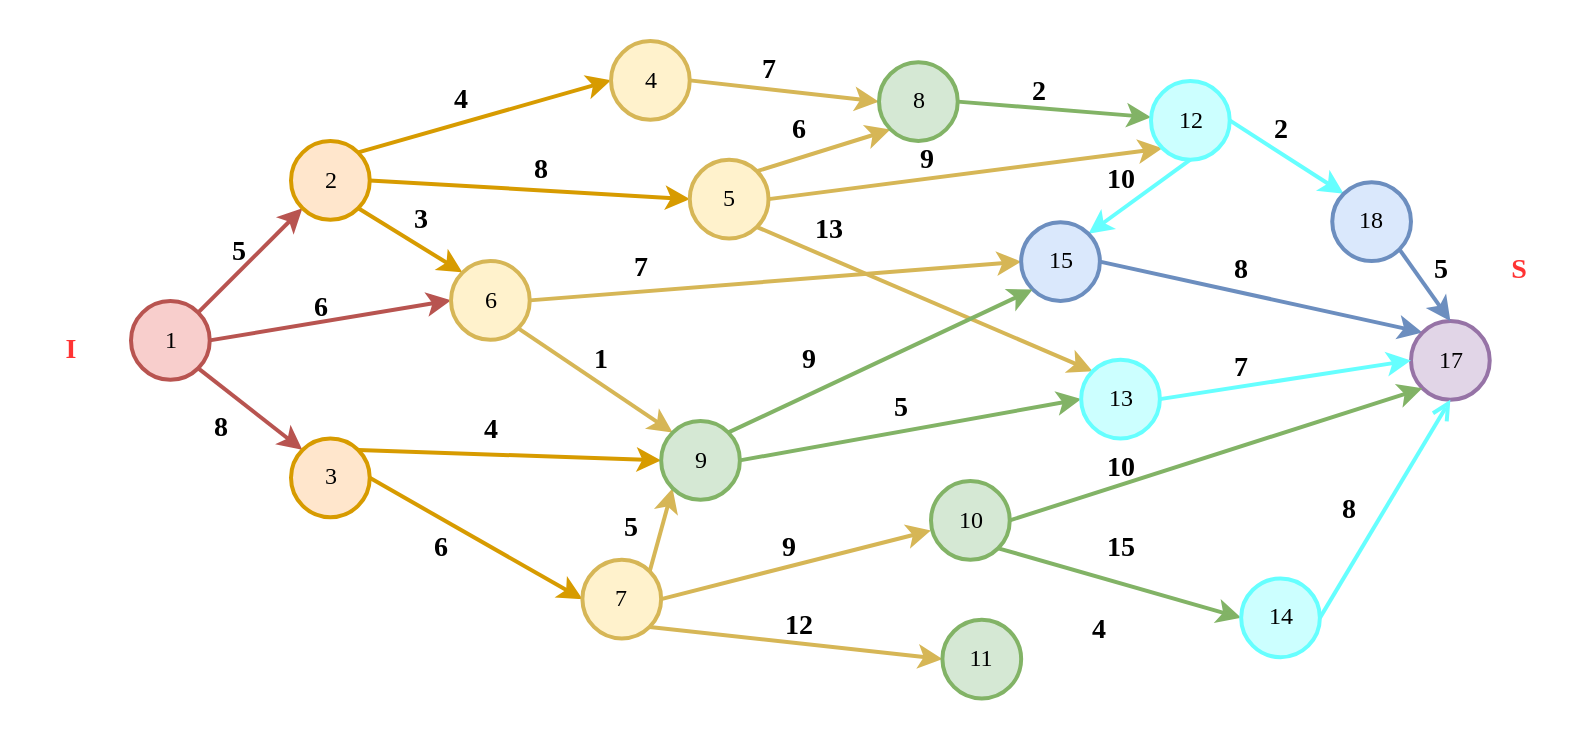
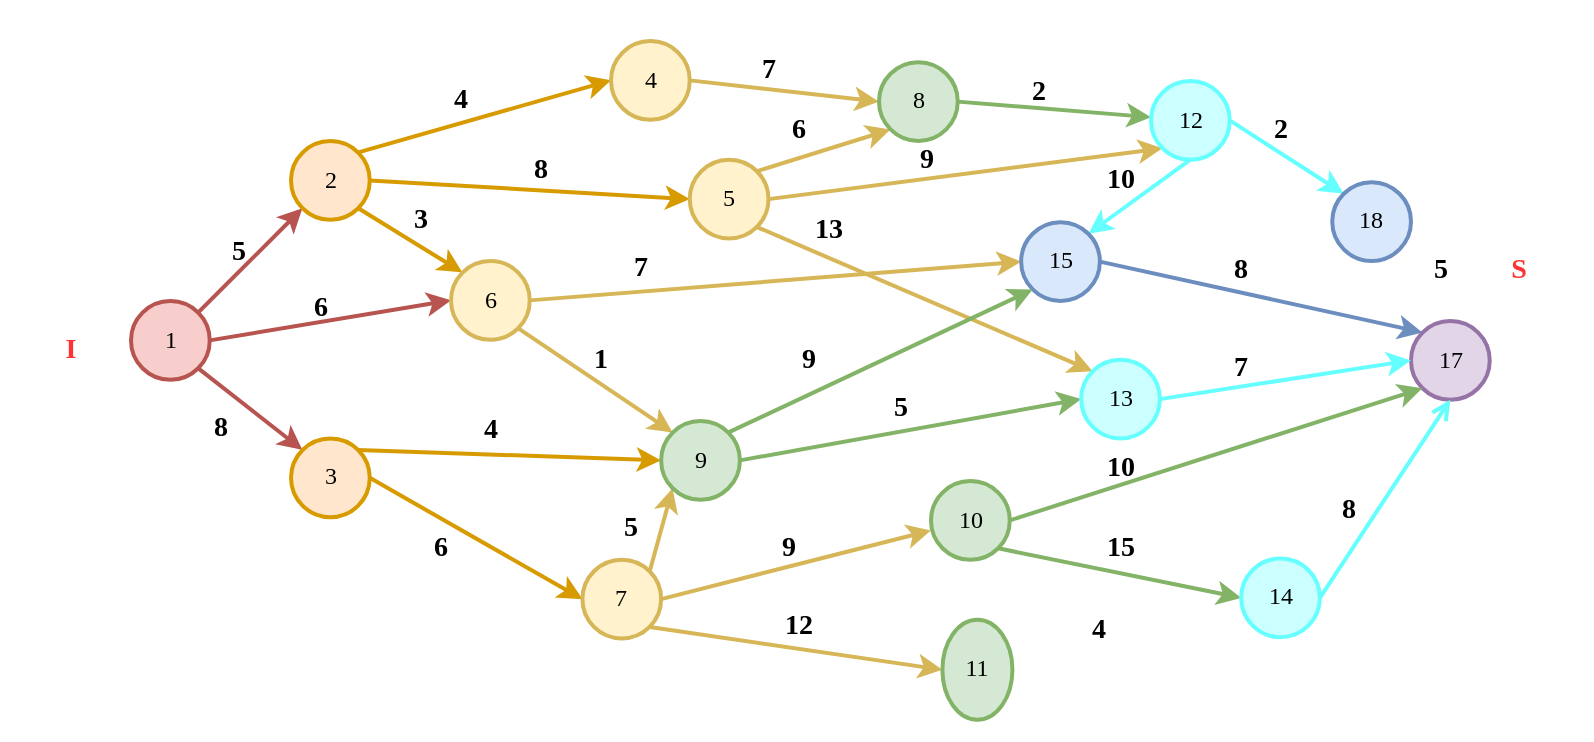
edge "18" -> "17": removed
node "14": moved (1281, 618) -> (1281, 598)
node "11": size 79x79 -> 70x100
